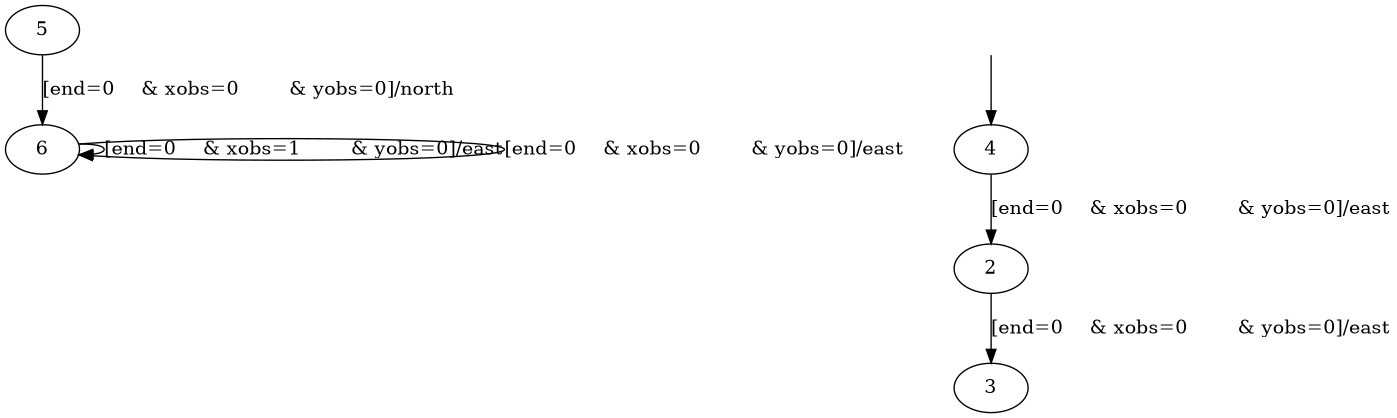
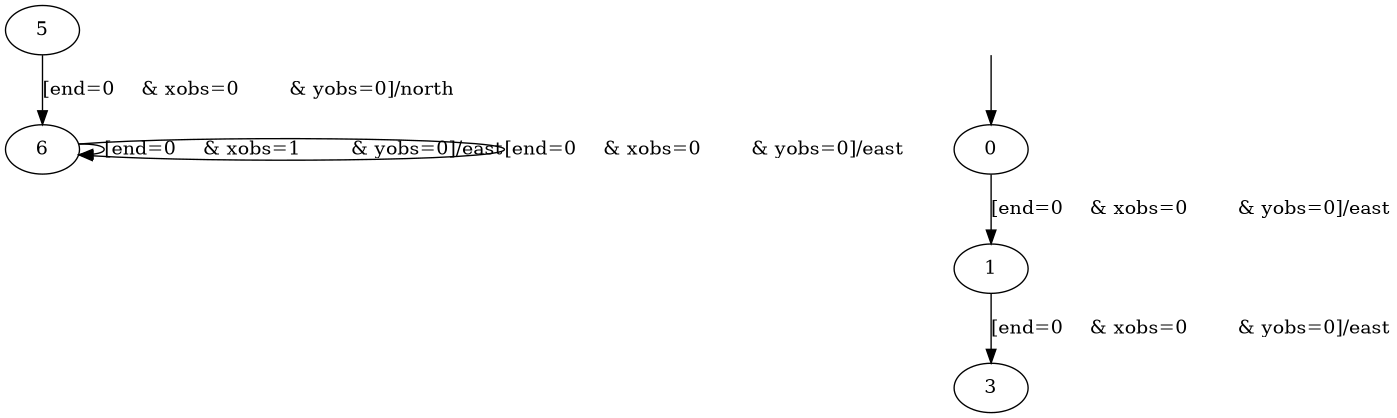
node "4": label "4" -> "0"
node "2": label "2" -> "1"
